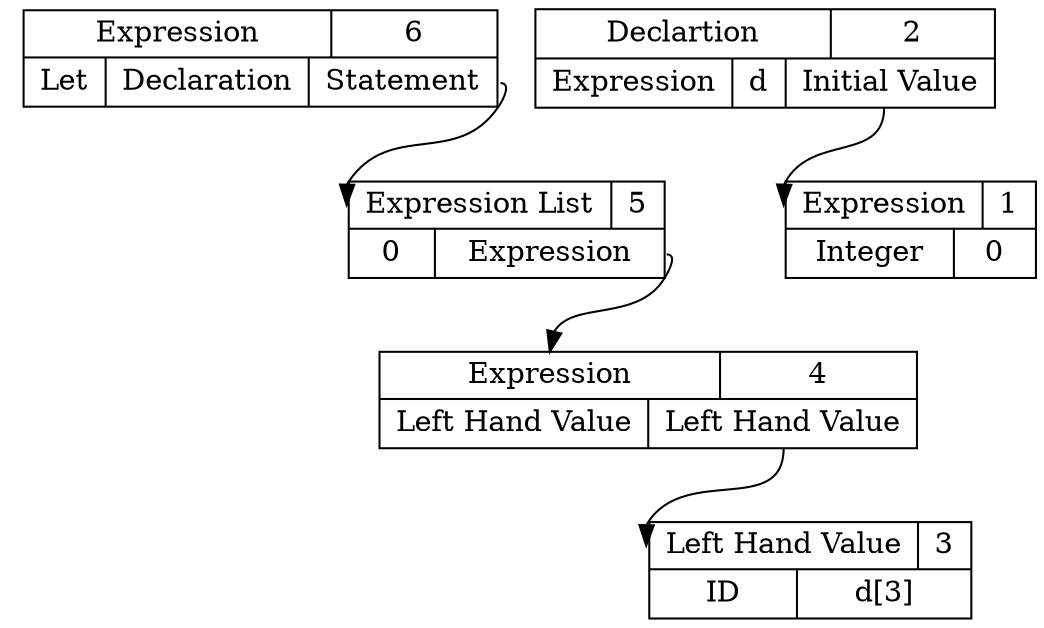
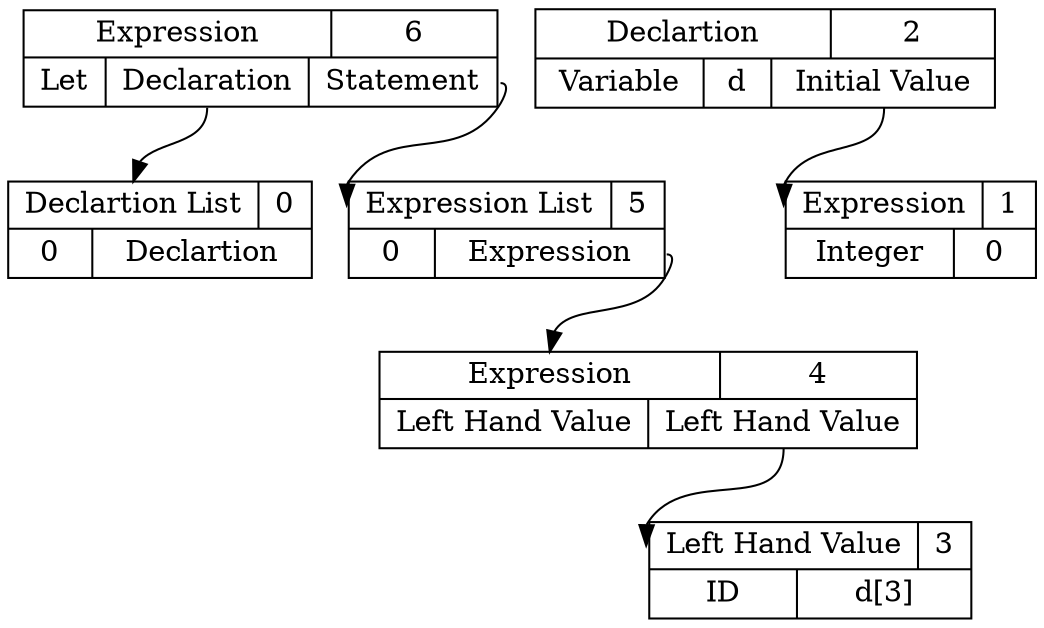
node "Declartion": text "Expression" -> "Variable"
node "Declartion List": added
